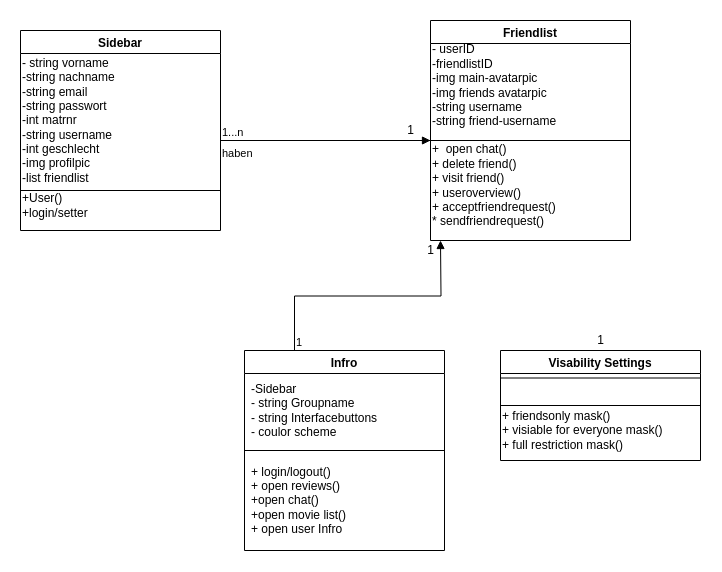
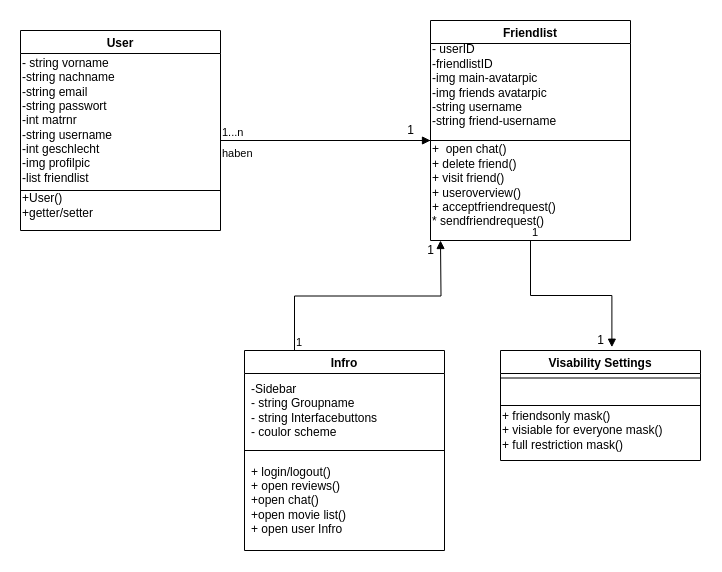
node "Sidebar": label "Sidebar" -> "User"
node "+User() +login/setter": label "+User() +login/setter" -> "+User() +getter/setter"
edge "Friendlist" -> "Visability Settings": added, label "1"
